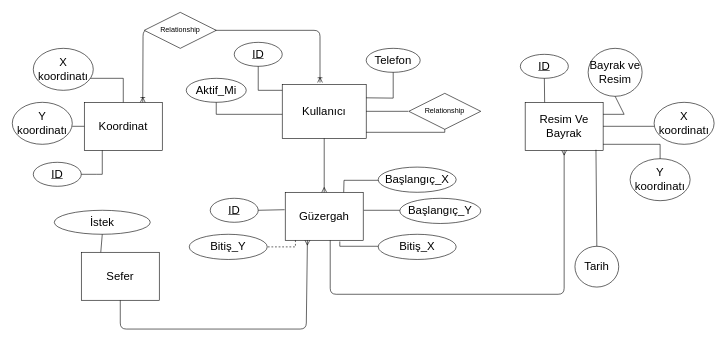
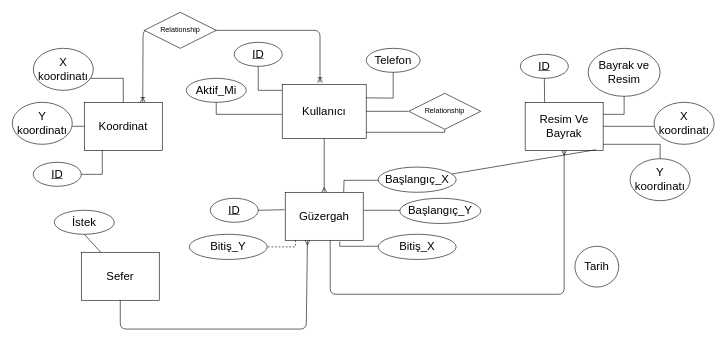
node "Bayrak ve Resim": size 54x48 -> 72x48
edge "Resim Ve Bayrak" -- "Tarih": now "Resim Ve Bayrak" -- "Başlangıç_X"
node "İstek": size 96x24 -> 60x24
